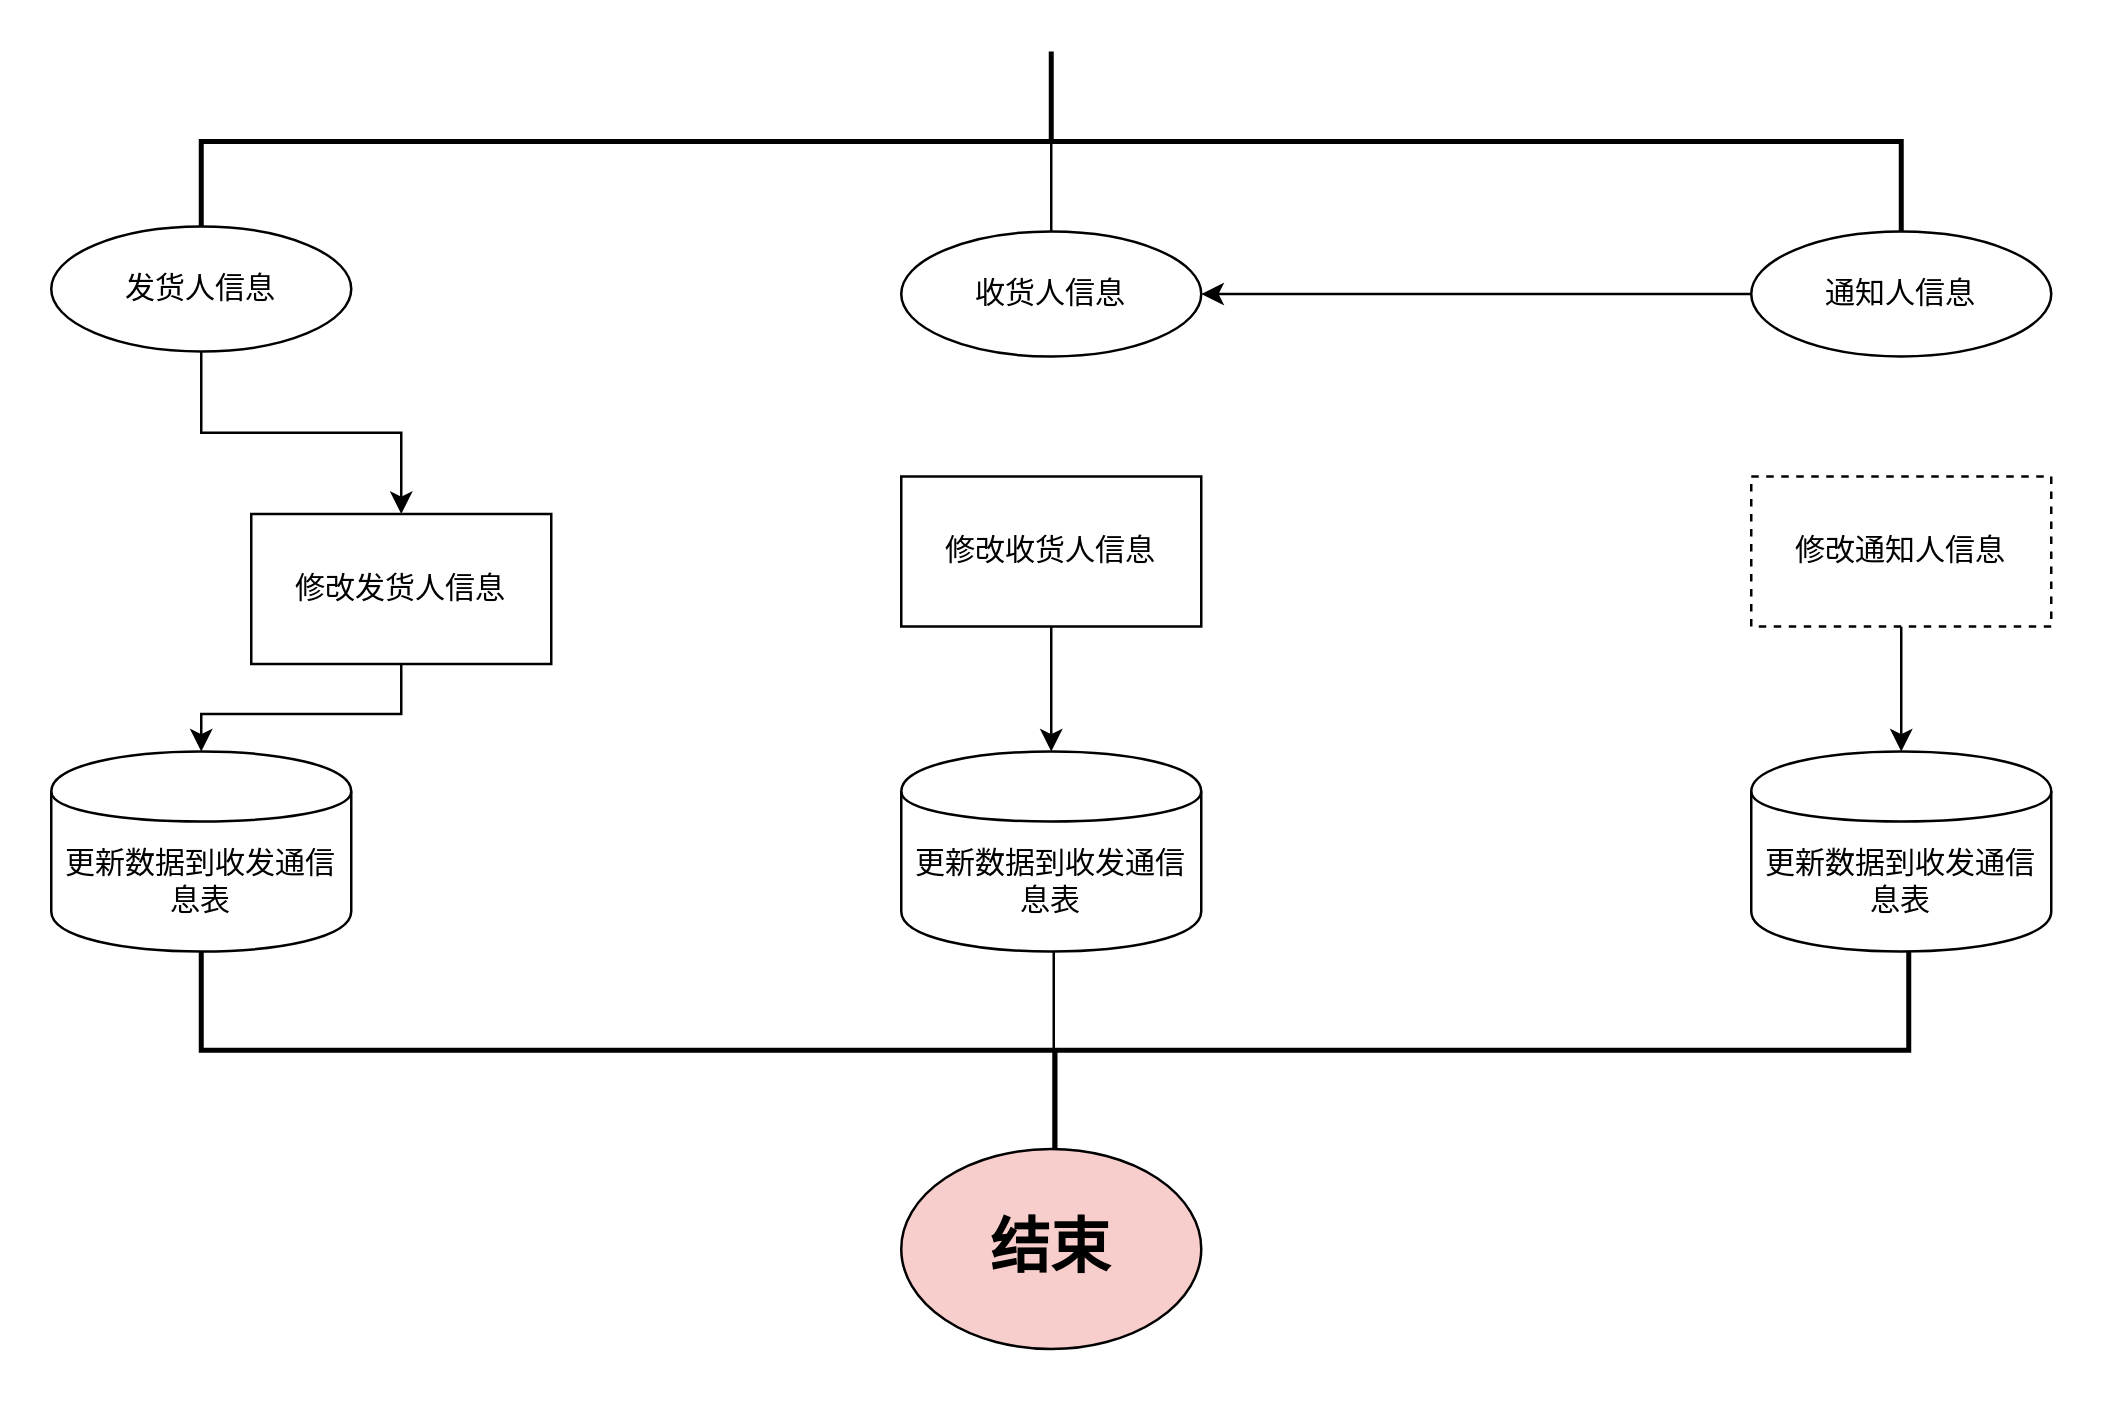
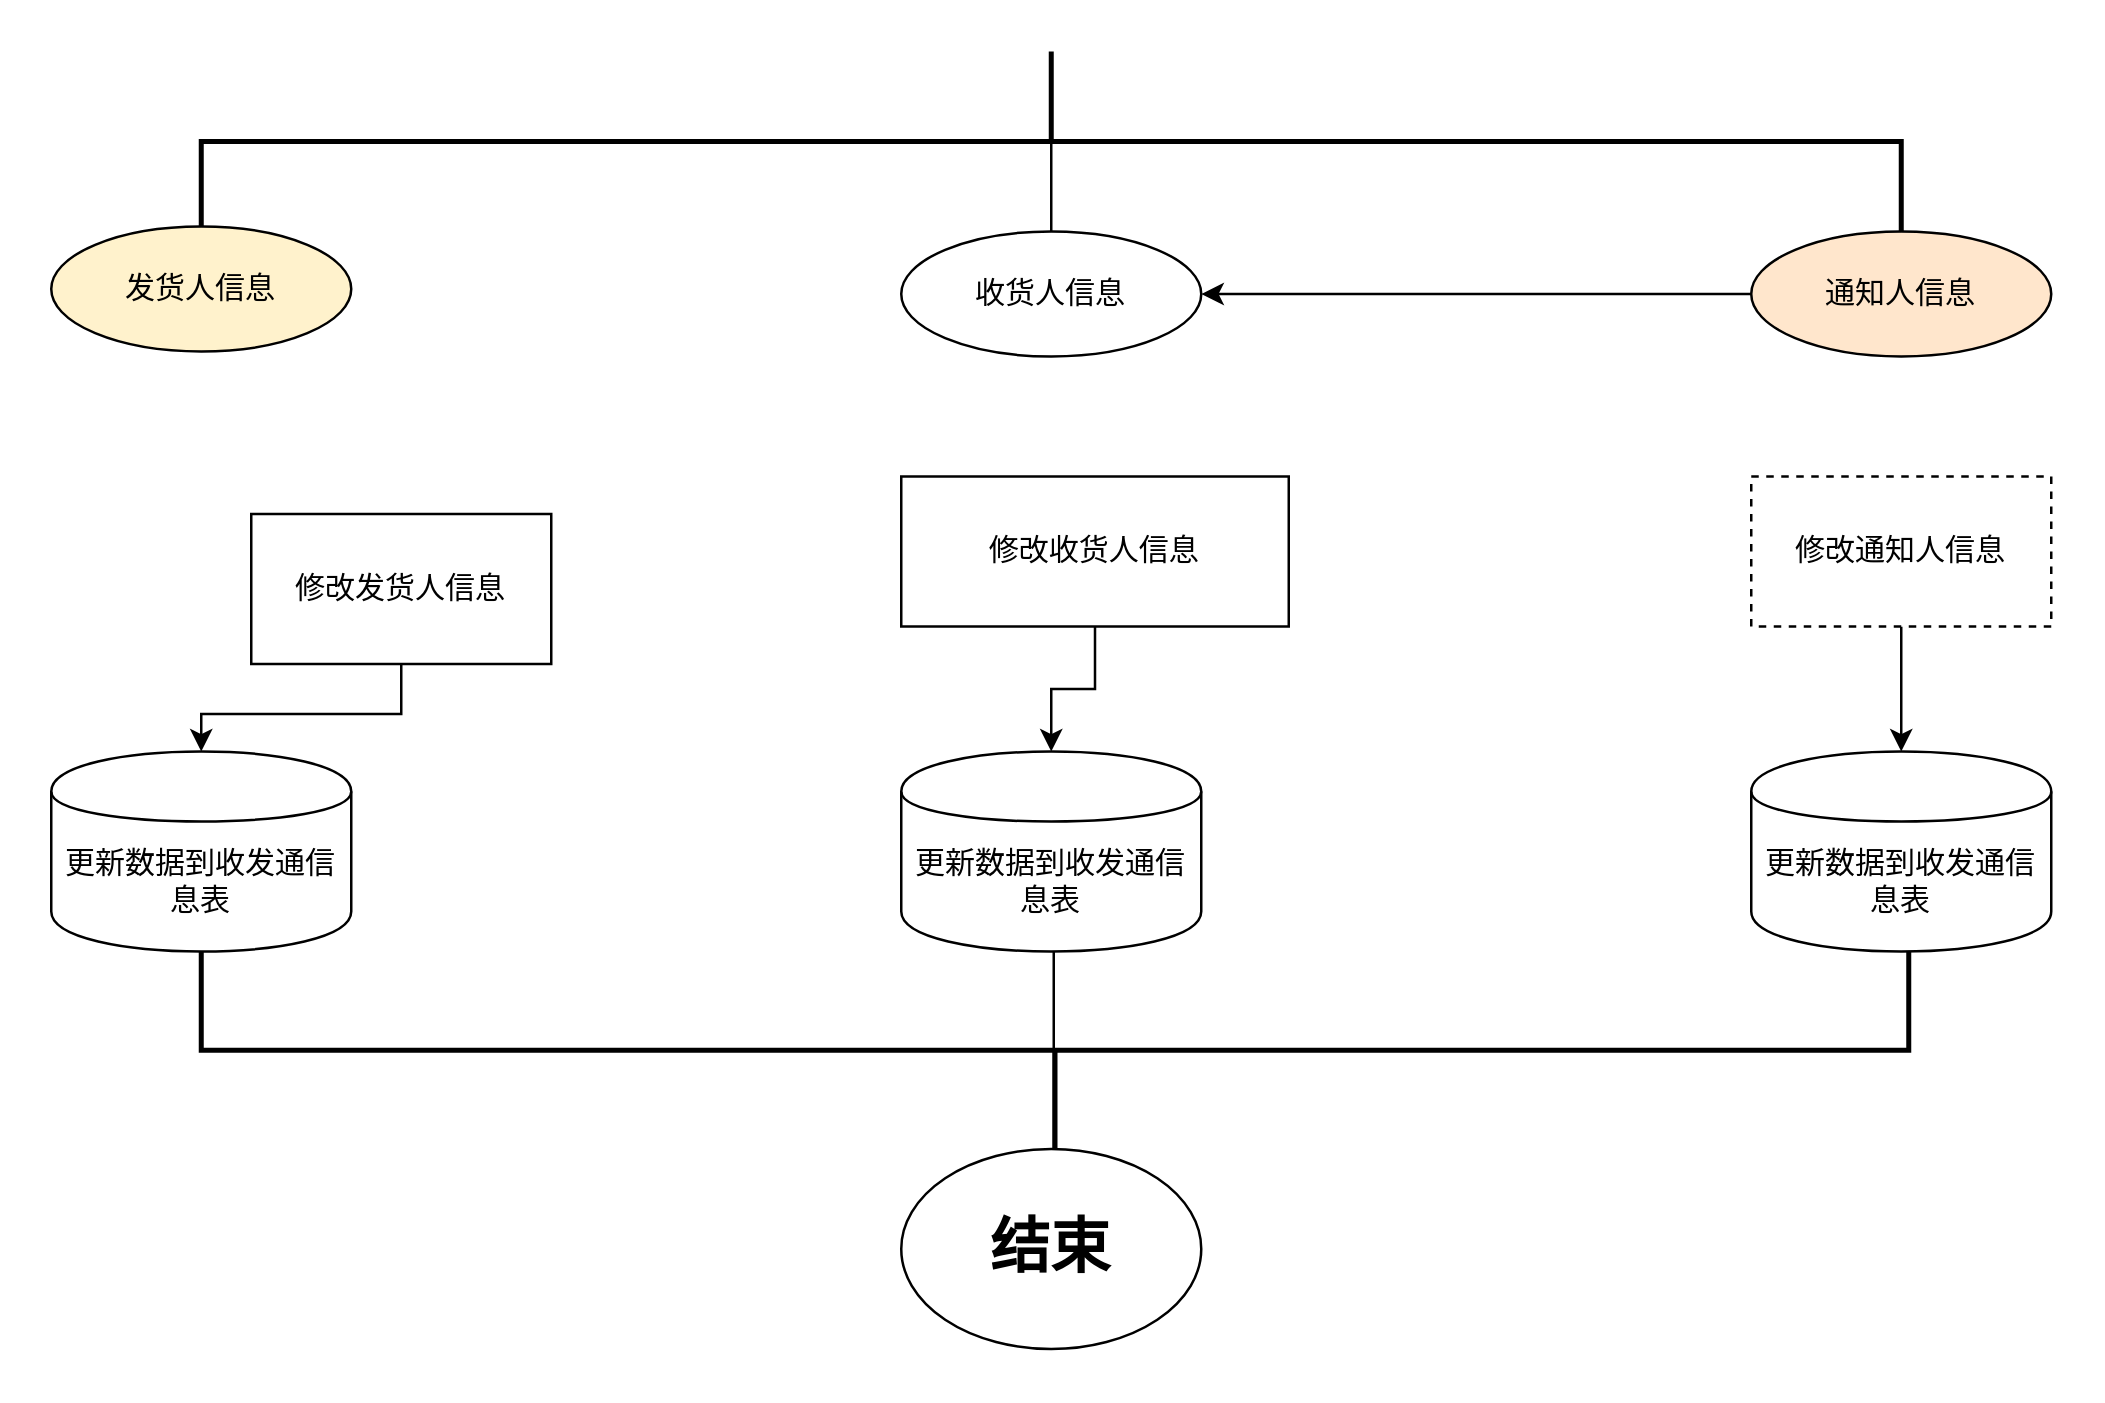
node "发货人信息": fillcolor #ffffff -> #fff2cc
node "通知人信息": fillcolor #ffffff -> #ffe6cc
edge "发货人信息" -> "修改发货人信息": removed
node "修改收货人信息": size 300x150 -> 388x150
node "结束": fillcolor #f8cecc -> #ffffff
